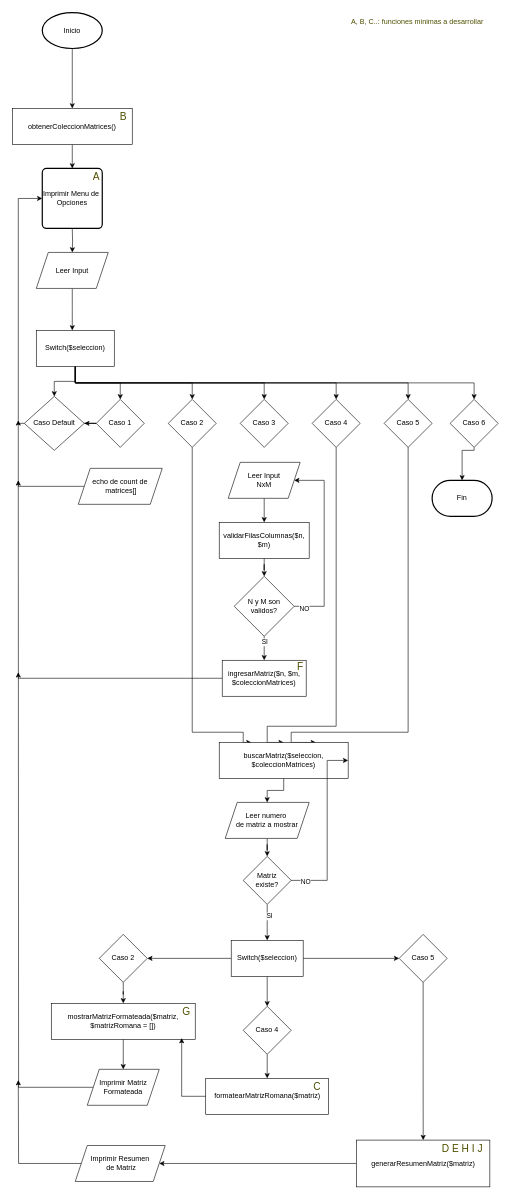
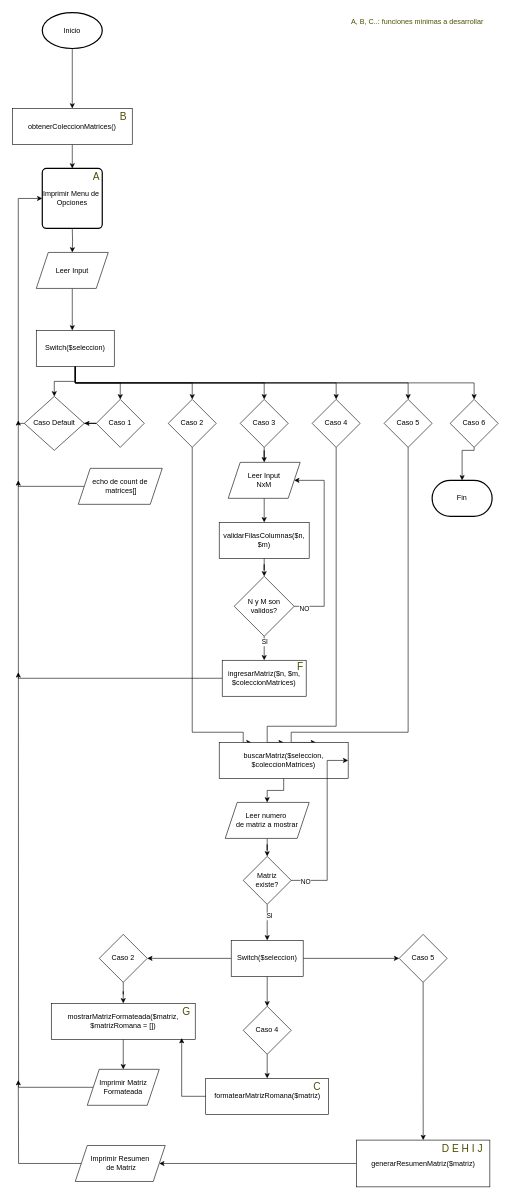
edge "Caso 3" -> "Leer Input NxM": added
